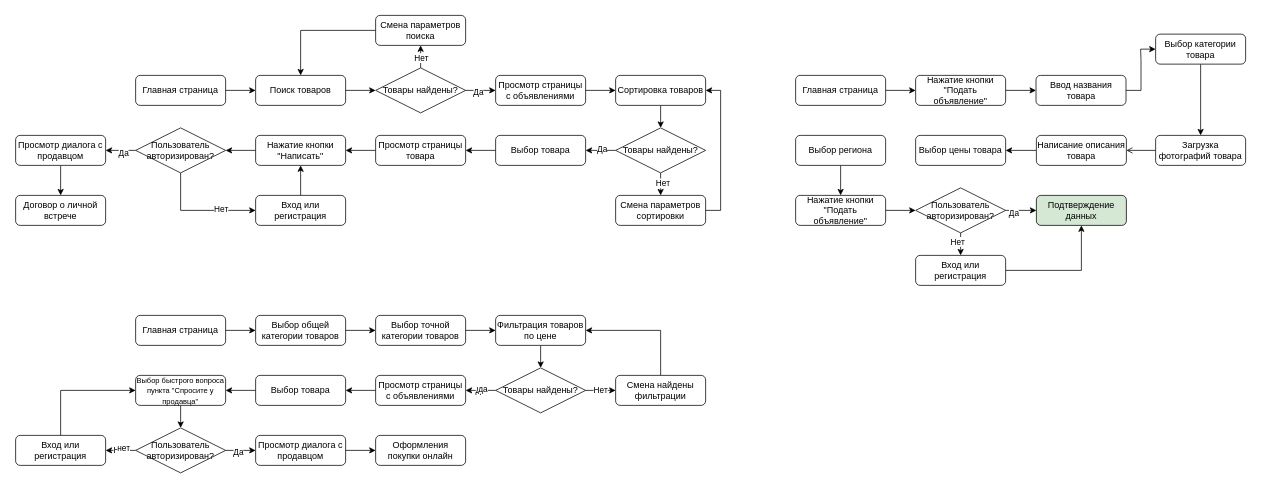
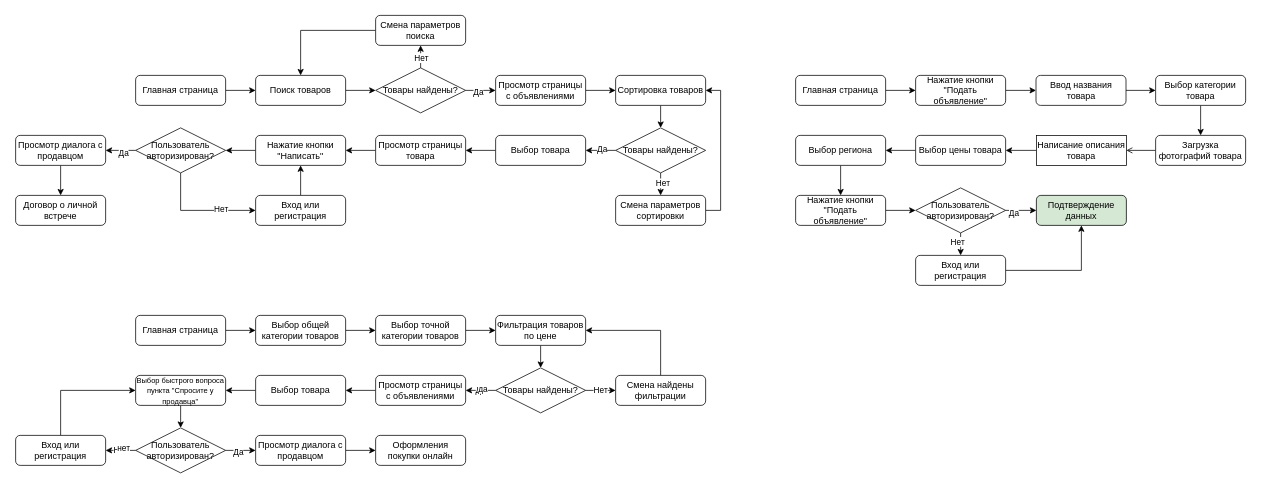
node "Выбор категории товара": moved (1200, 49) -> (1200, 90)
edge "Выбор цены товара" -> "Выбор региона": added
node "Написание описания товара": shape rounded rectangle -> rectangle
